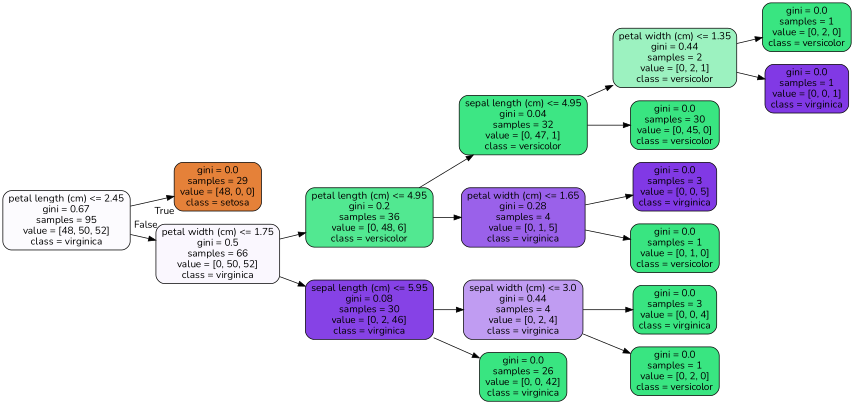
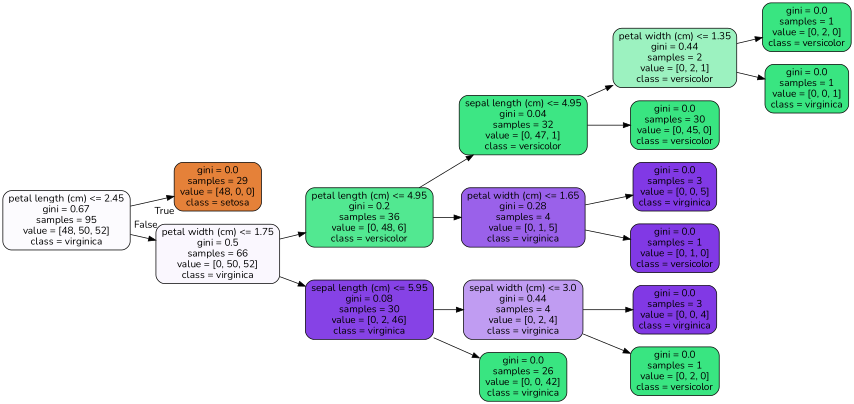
node "gini = 0.0 samples = 1 value = [0, 0, 1] class = virginica": fillcolor #8139e5 -> #39e581
node "gini = 0.0 samples = 1 value = [0, 1, 0] class = versicolor": fillcolor #39e581 -> #8139e5
node "gini = 0.0 samples = 3 value = [0, 0, 4] class = virginica": fillcolor #39e581 -> #8139e5
